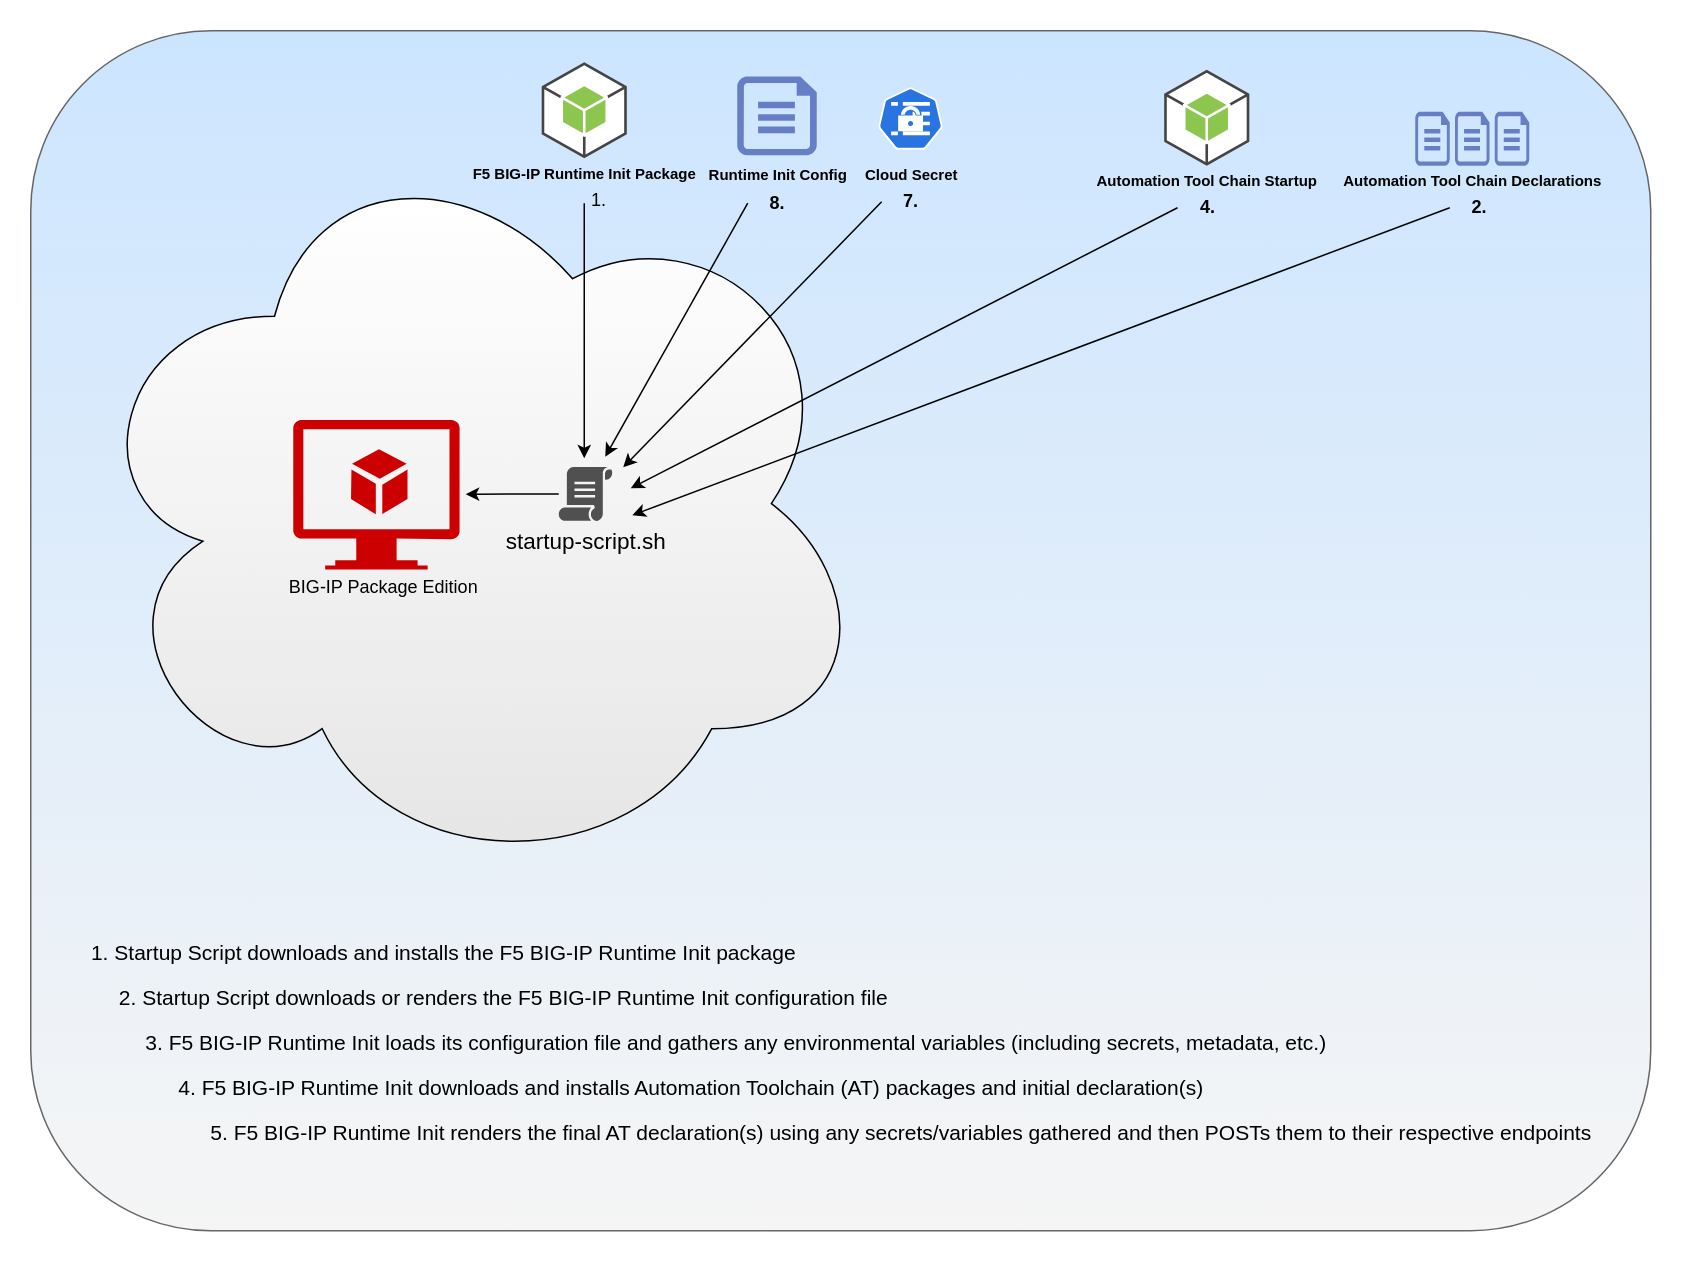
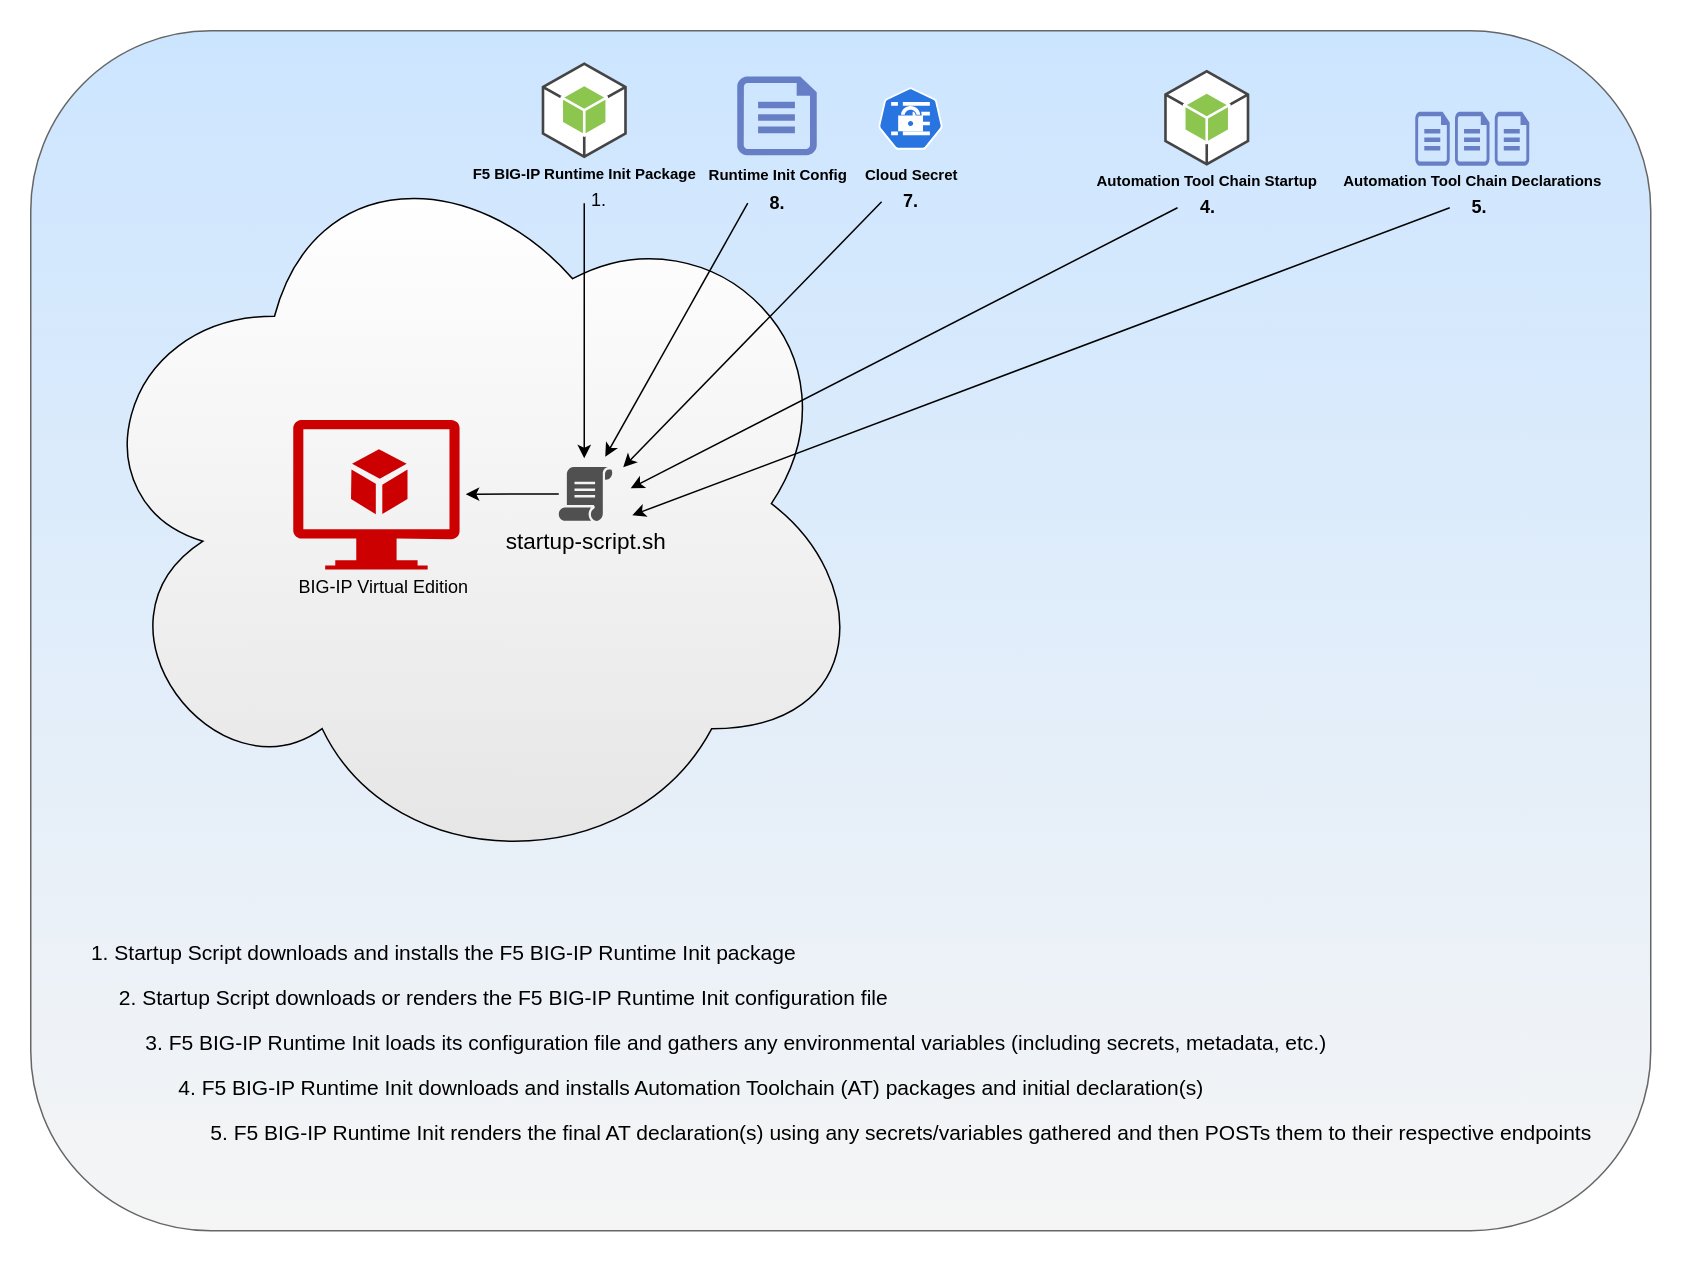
node "2.": label "2." -> "5."
node "BIG-IP Package Edition": label "BIG-IP Package Edition" -> "BIG-IP Virtual Edition"
